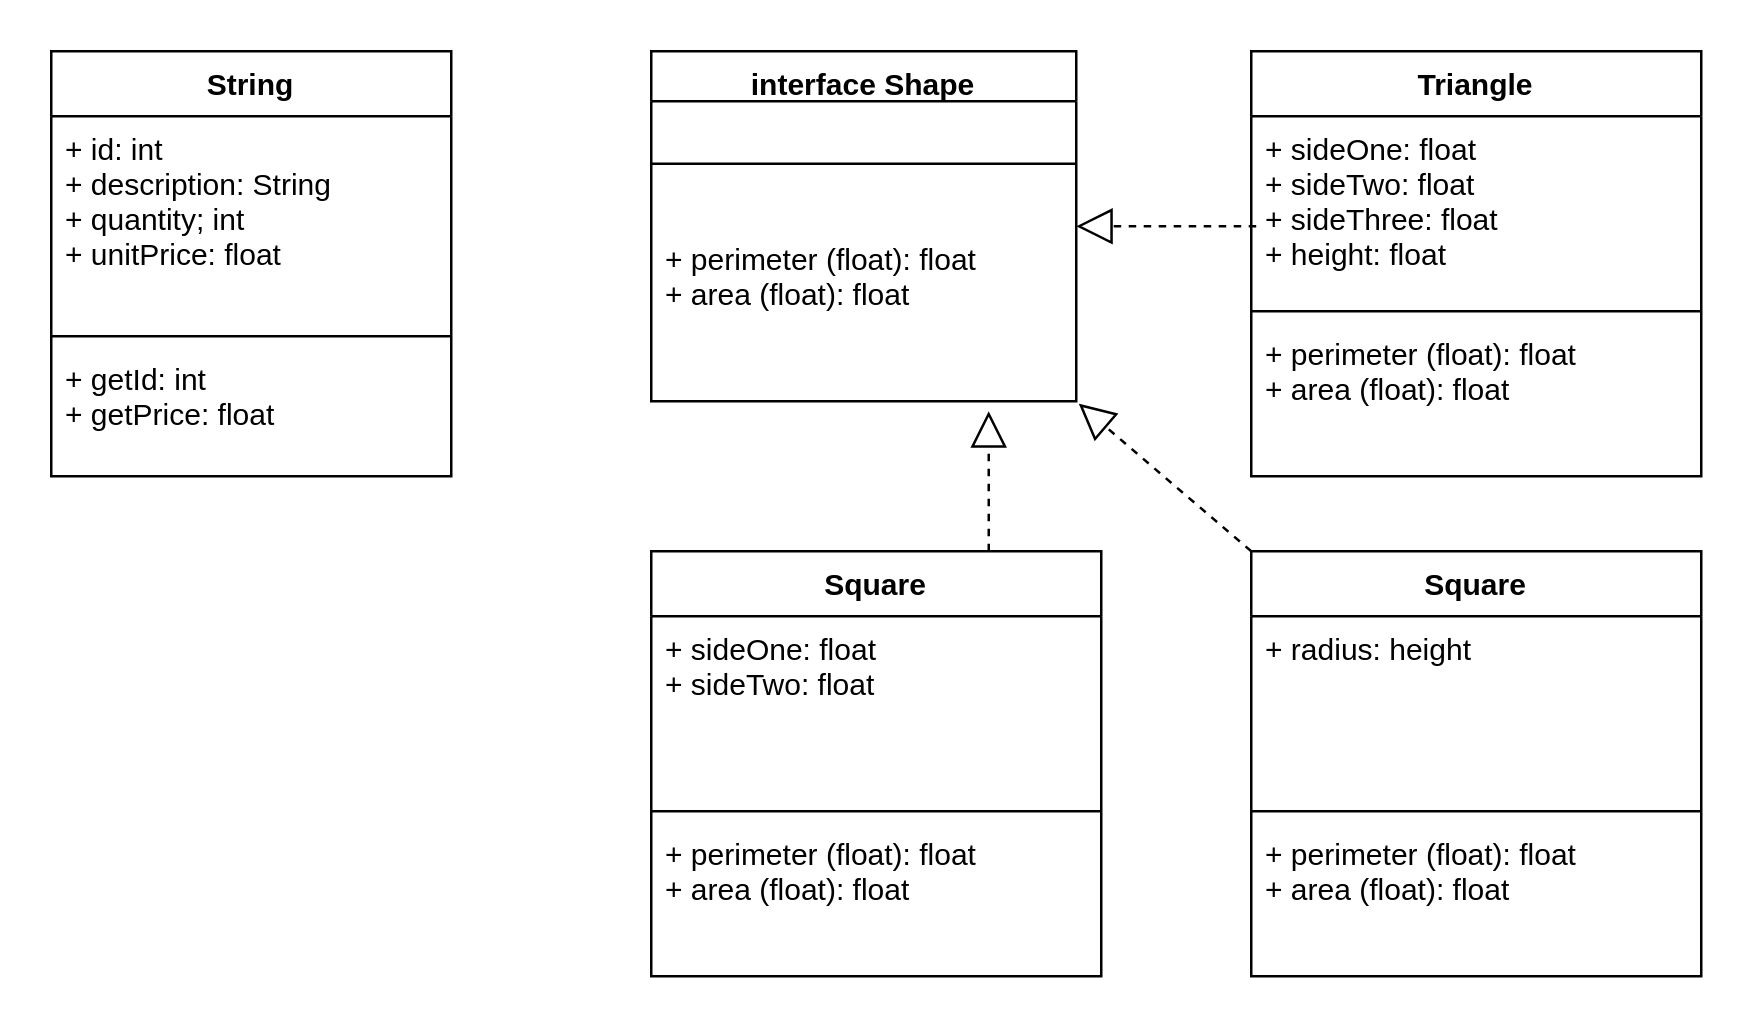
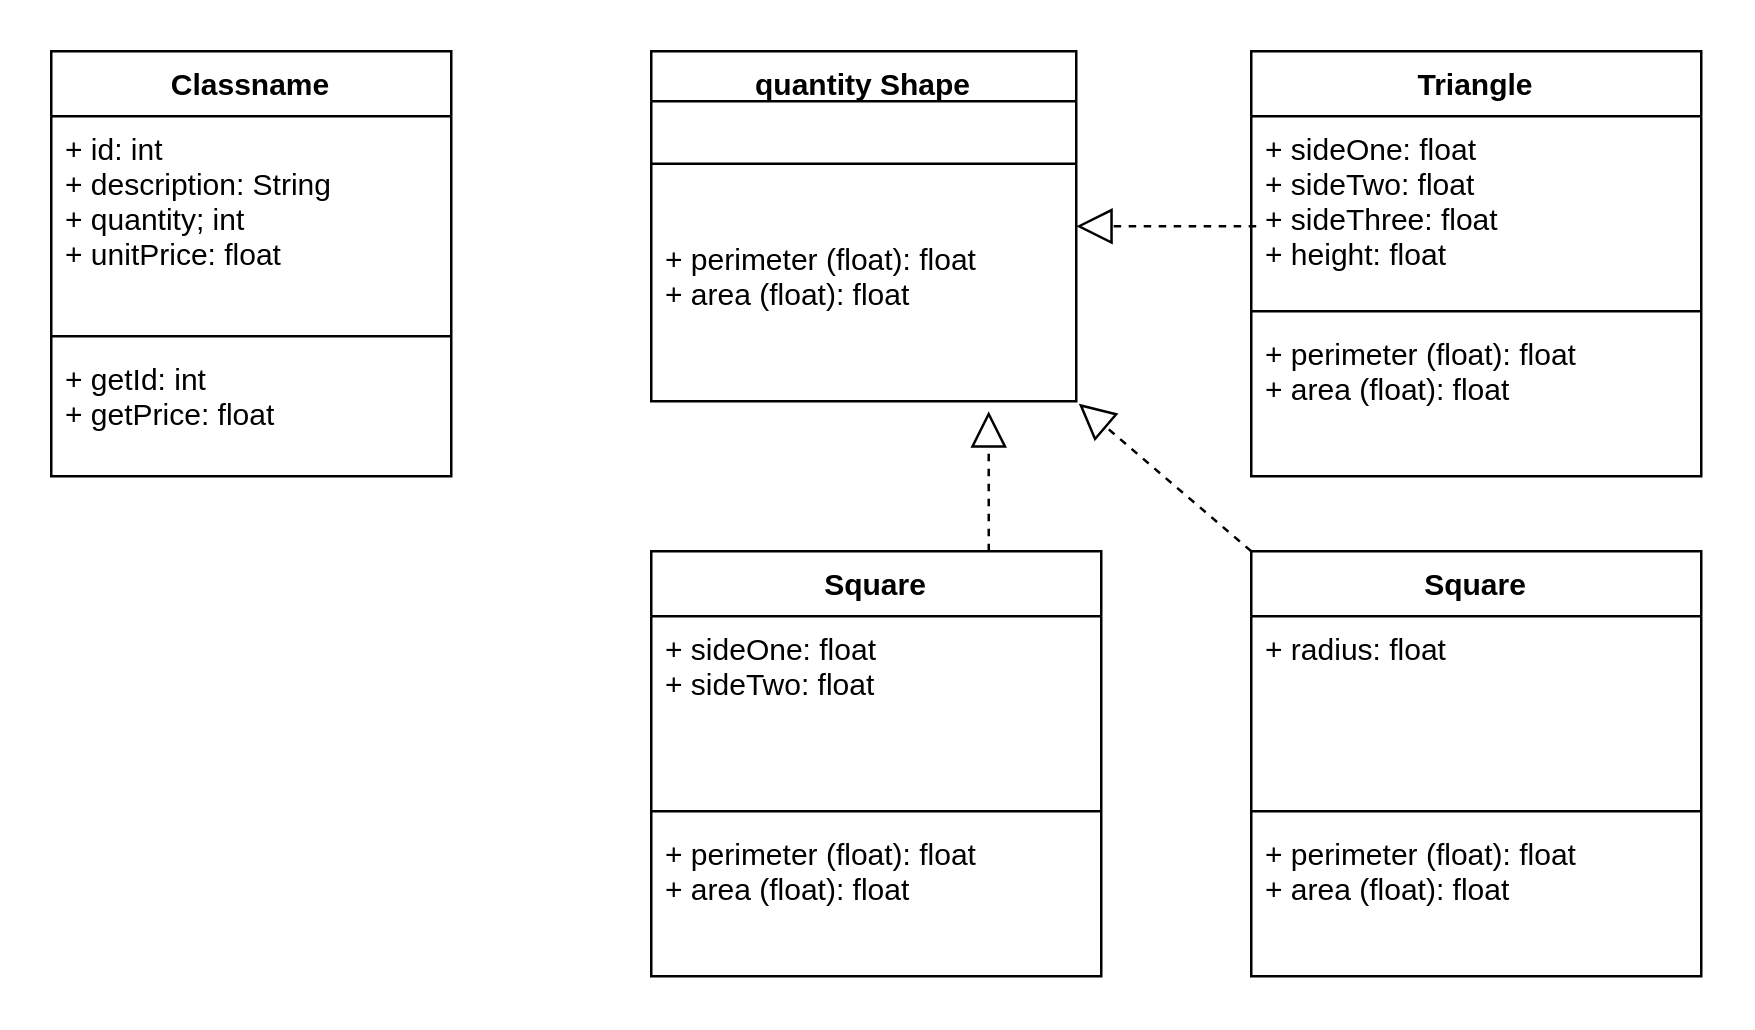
node "String": label "String" -> "Classname"
node "interface Shape": label "interface Shape" -> "quantity Shape"
node "+ radius: height": label "+ radius: height" -> "+ radius: float"
